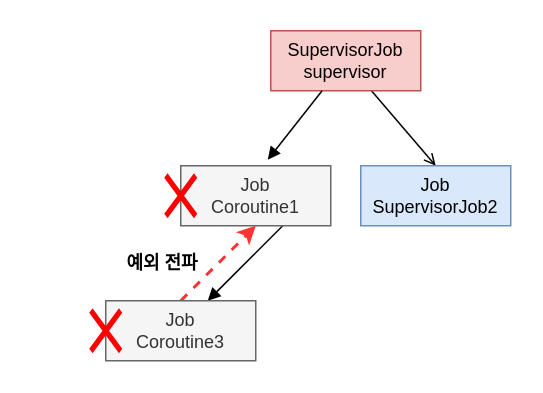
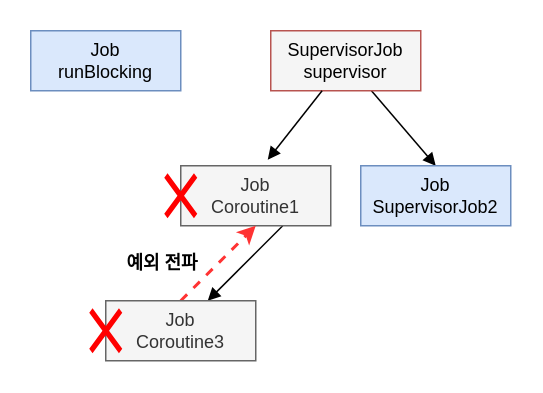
node "Job runBlocking": added
node "SupervisorJob supervisor": fillcolor #f8cecc -> #f5f5f5
edge "SupervisorJob supervisor" -> "Job SupervisorJob2": arrowhead open -> block
